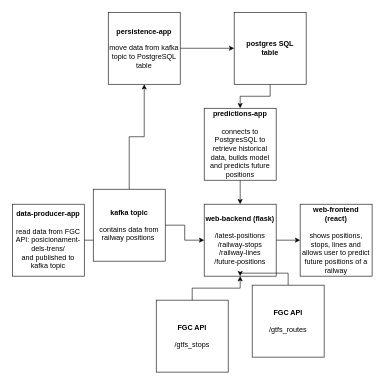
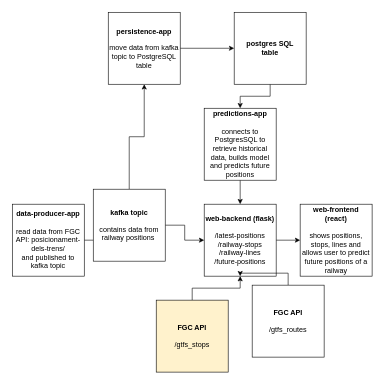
node "FGC API /gtfs_stops": fillcolor #ffffff -> #fff2cc
